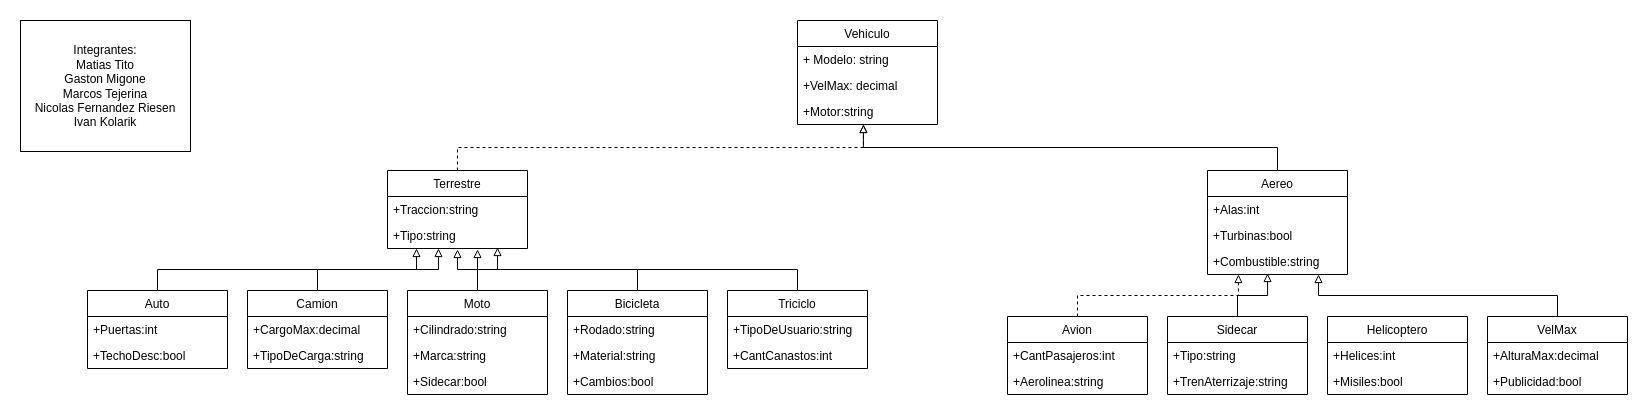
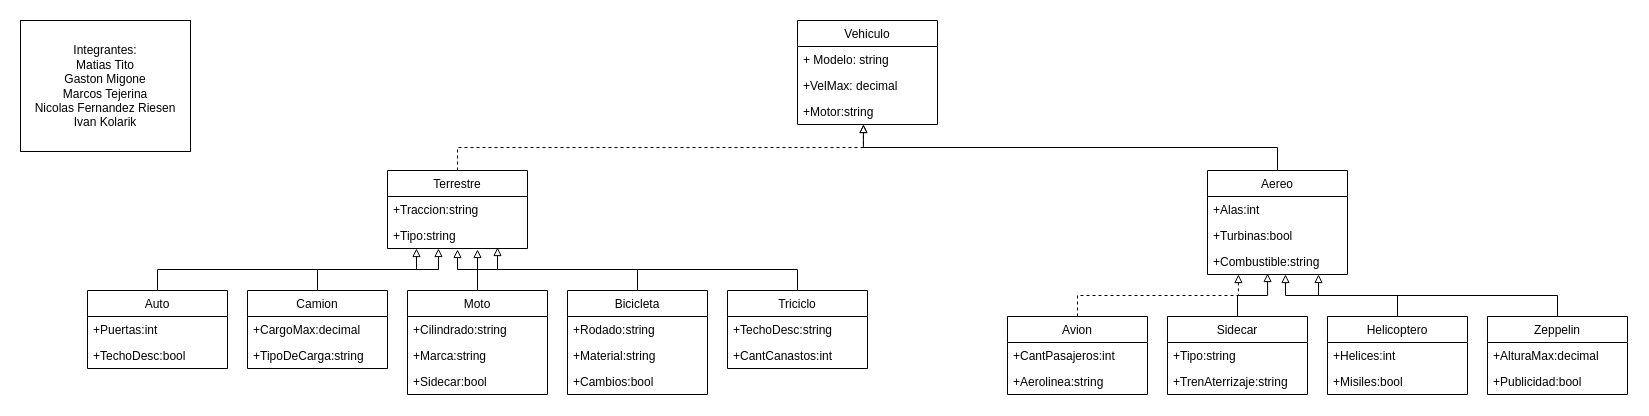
edge "Helicoptero" -> "+Combustible:string": added
node "+TipoDeUsuario:string": label "+TipoDeUsuario:string" -> "+TechoDesc:string"
node "VelMax": label "VelMax" -> "Zeppelin"
